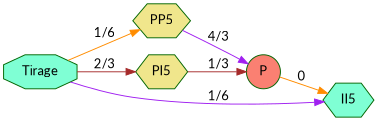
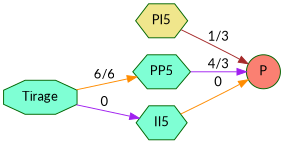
node "PP5": fillcolor khaki -> aquamarine
edge "Tirage" -> "PP5": label "1/6" -> "6/6"
edge "Tirage" -> "PI5": removed, label "2/3"
edge "P" -> "II5": reversed
edge "Tirage" -> "II5": label "1/6" -> "0"
